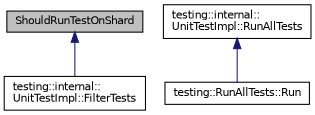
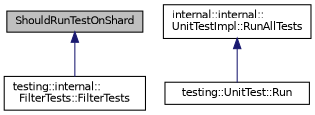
node "testing::internal:: UnitTestImpl::RunAllTests": label "testing::internal:: UnitTestImpl::RunAllTests" -> "internal::internal:: UnitTestImpl::RunAllTests"
node "testing::internal:: UnitTestImpl::FilterTests": label "testing::internal:: UnitTestImpl::FilterTests" -> "testing::internal:: FilterTests::FilterTests"
node "testing::RunAllTests::Run": label "testing::RunAllTests::Run" -> "testing::UnitTest::Run"
